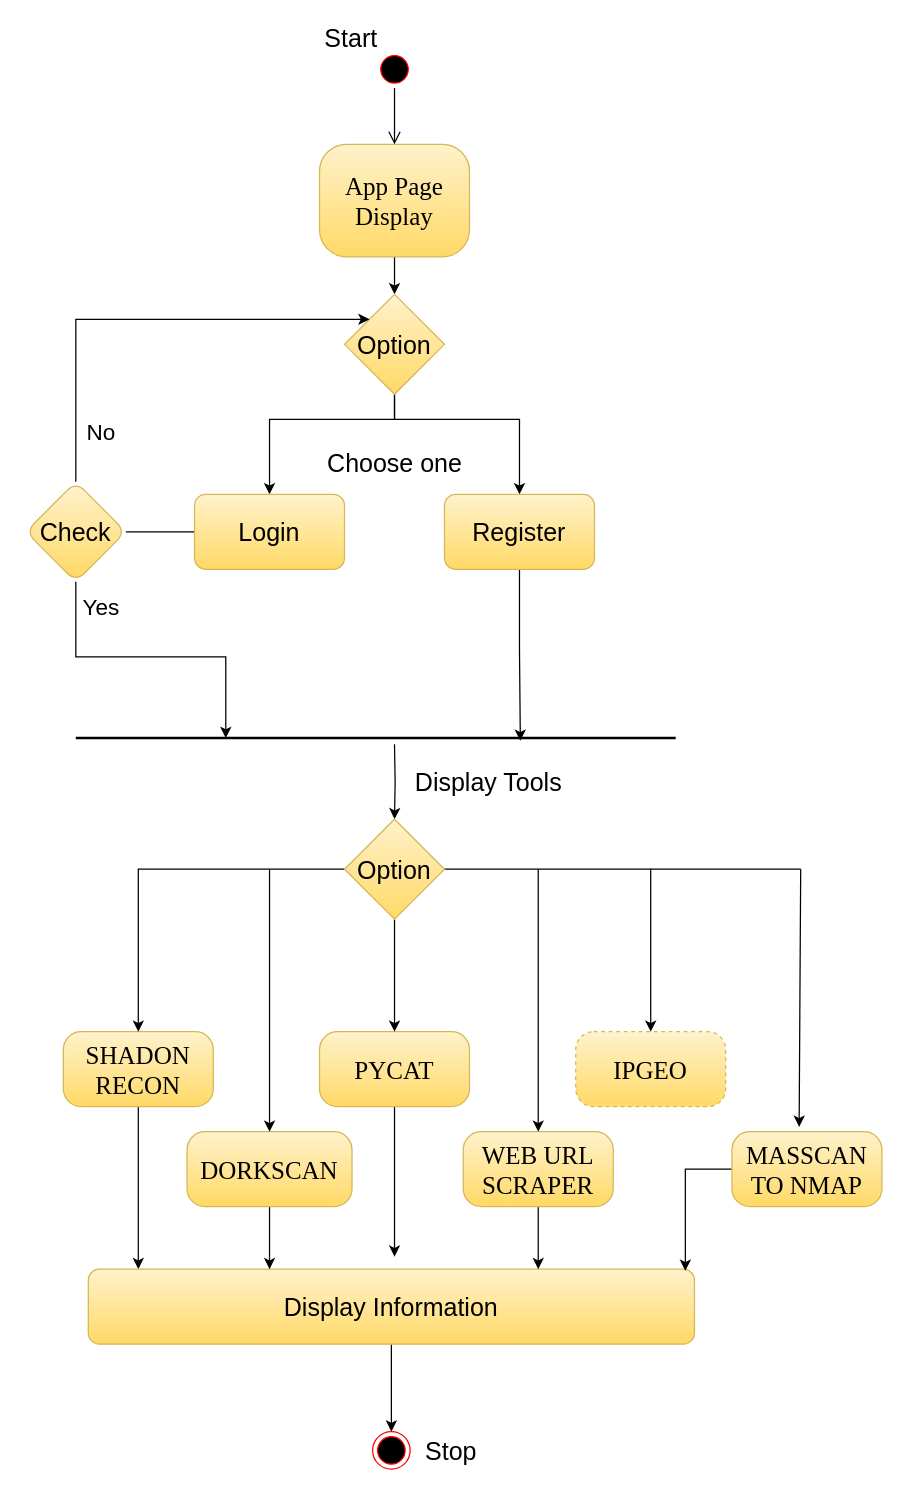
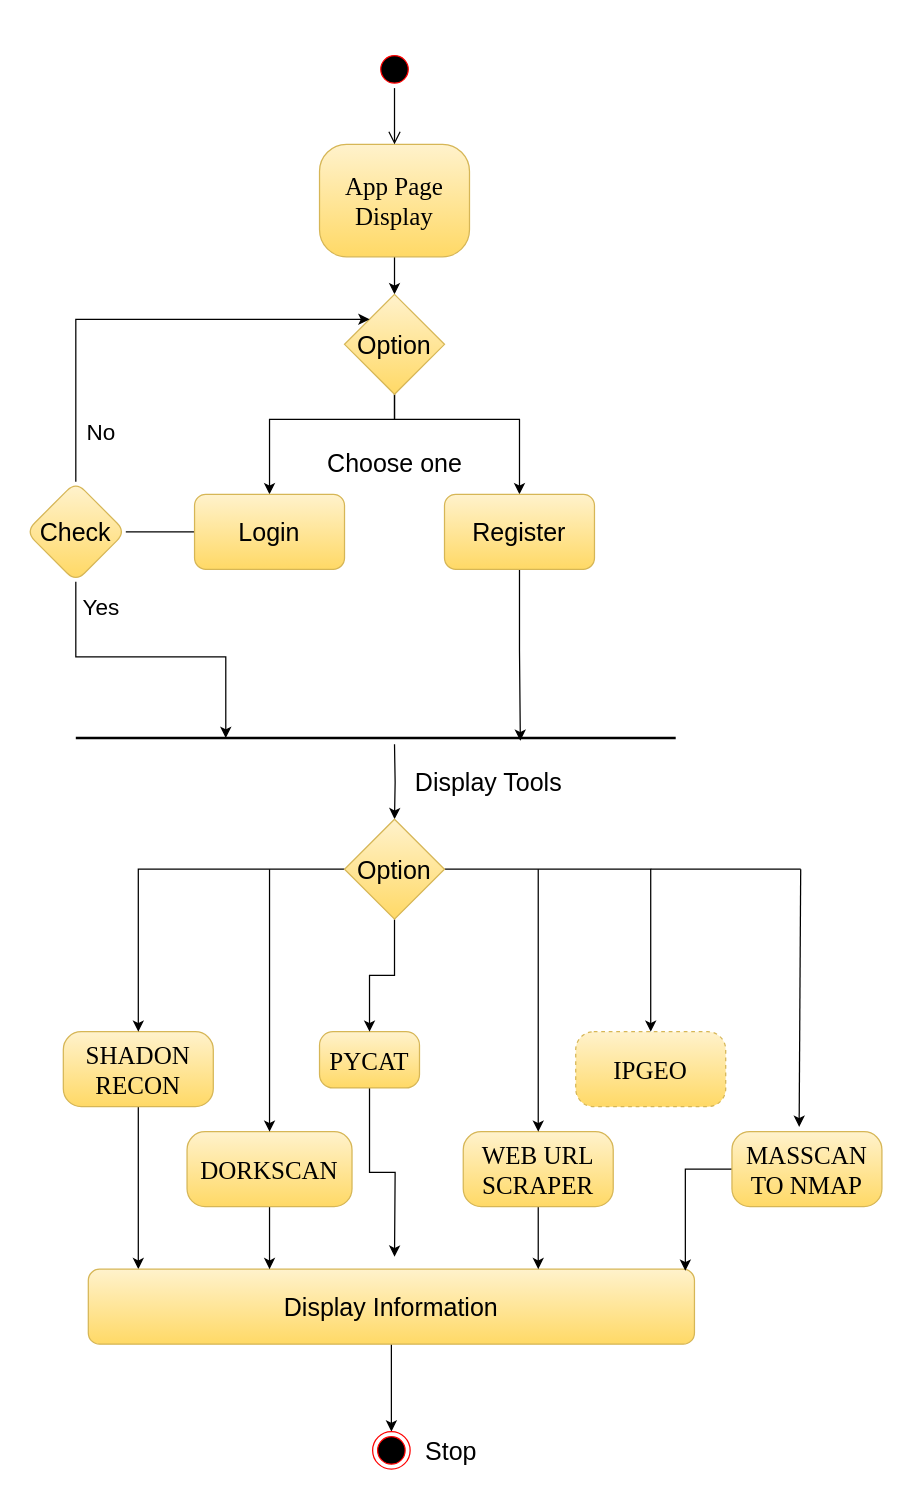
node "Start": removed
node "PYCAT": size 150x75 -> 100x56
